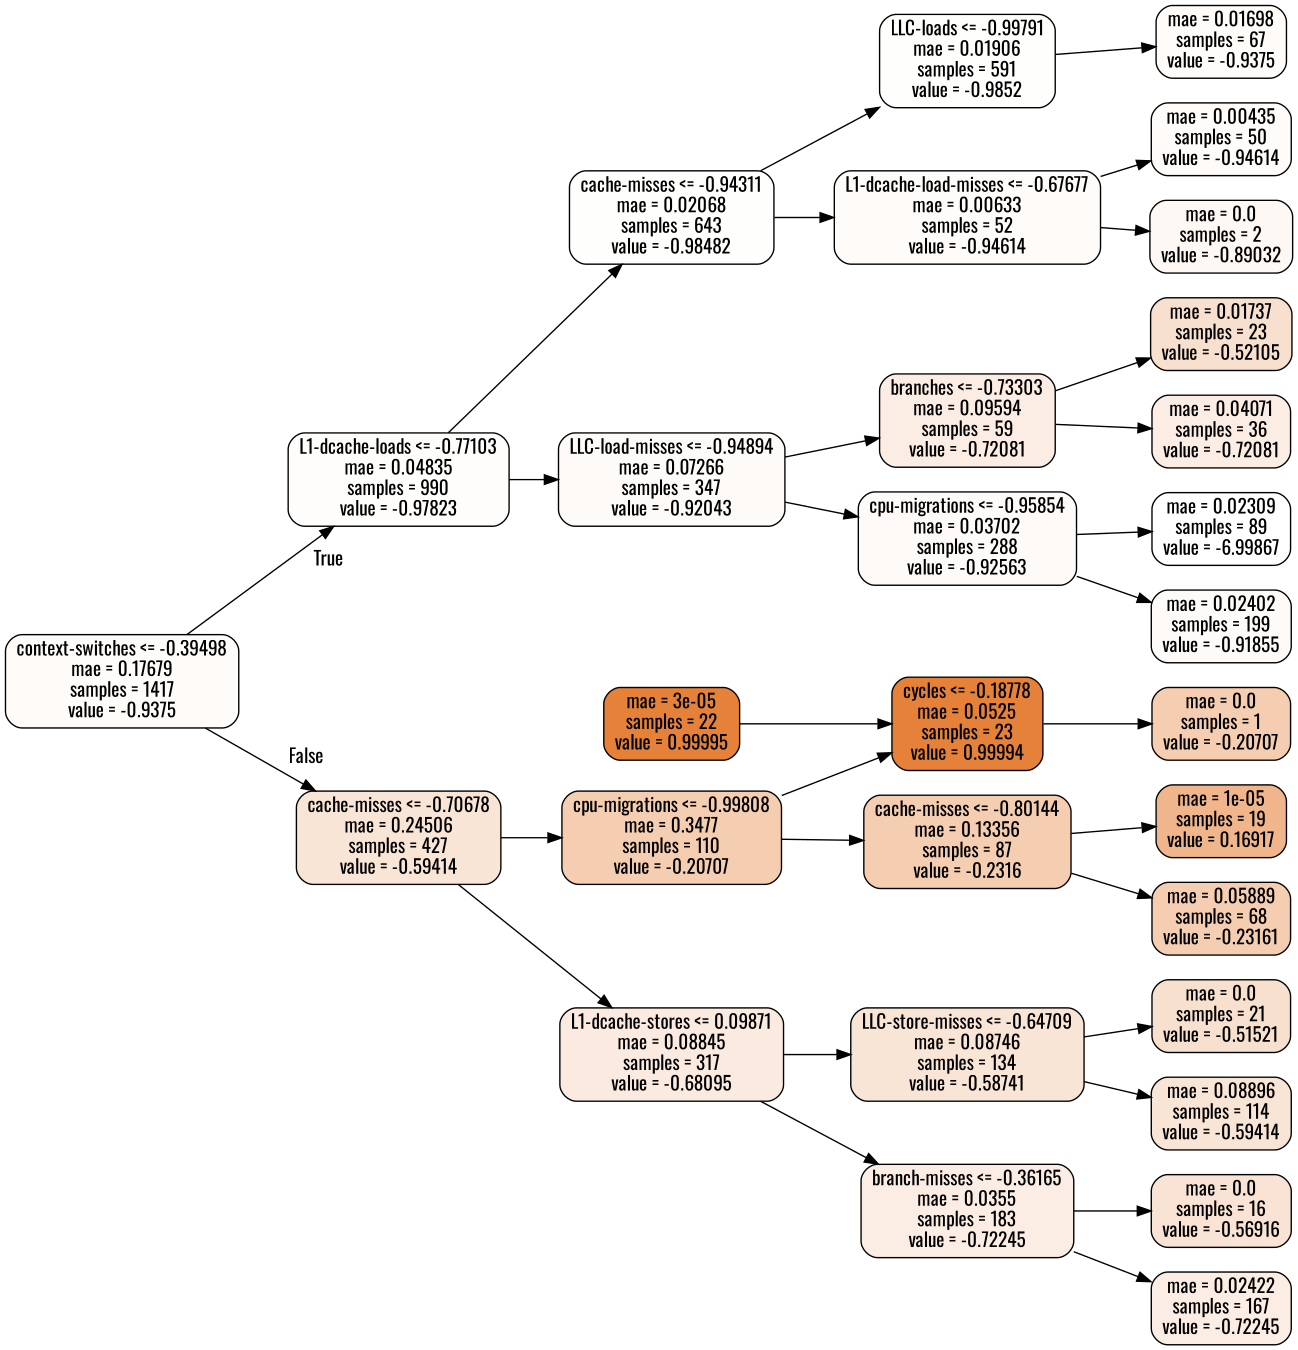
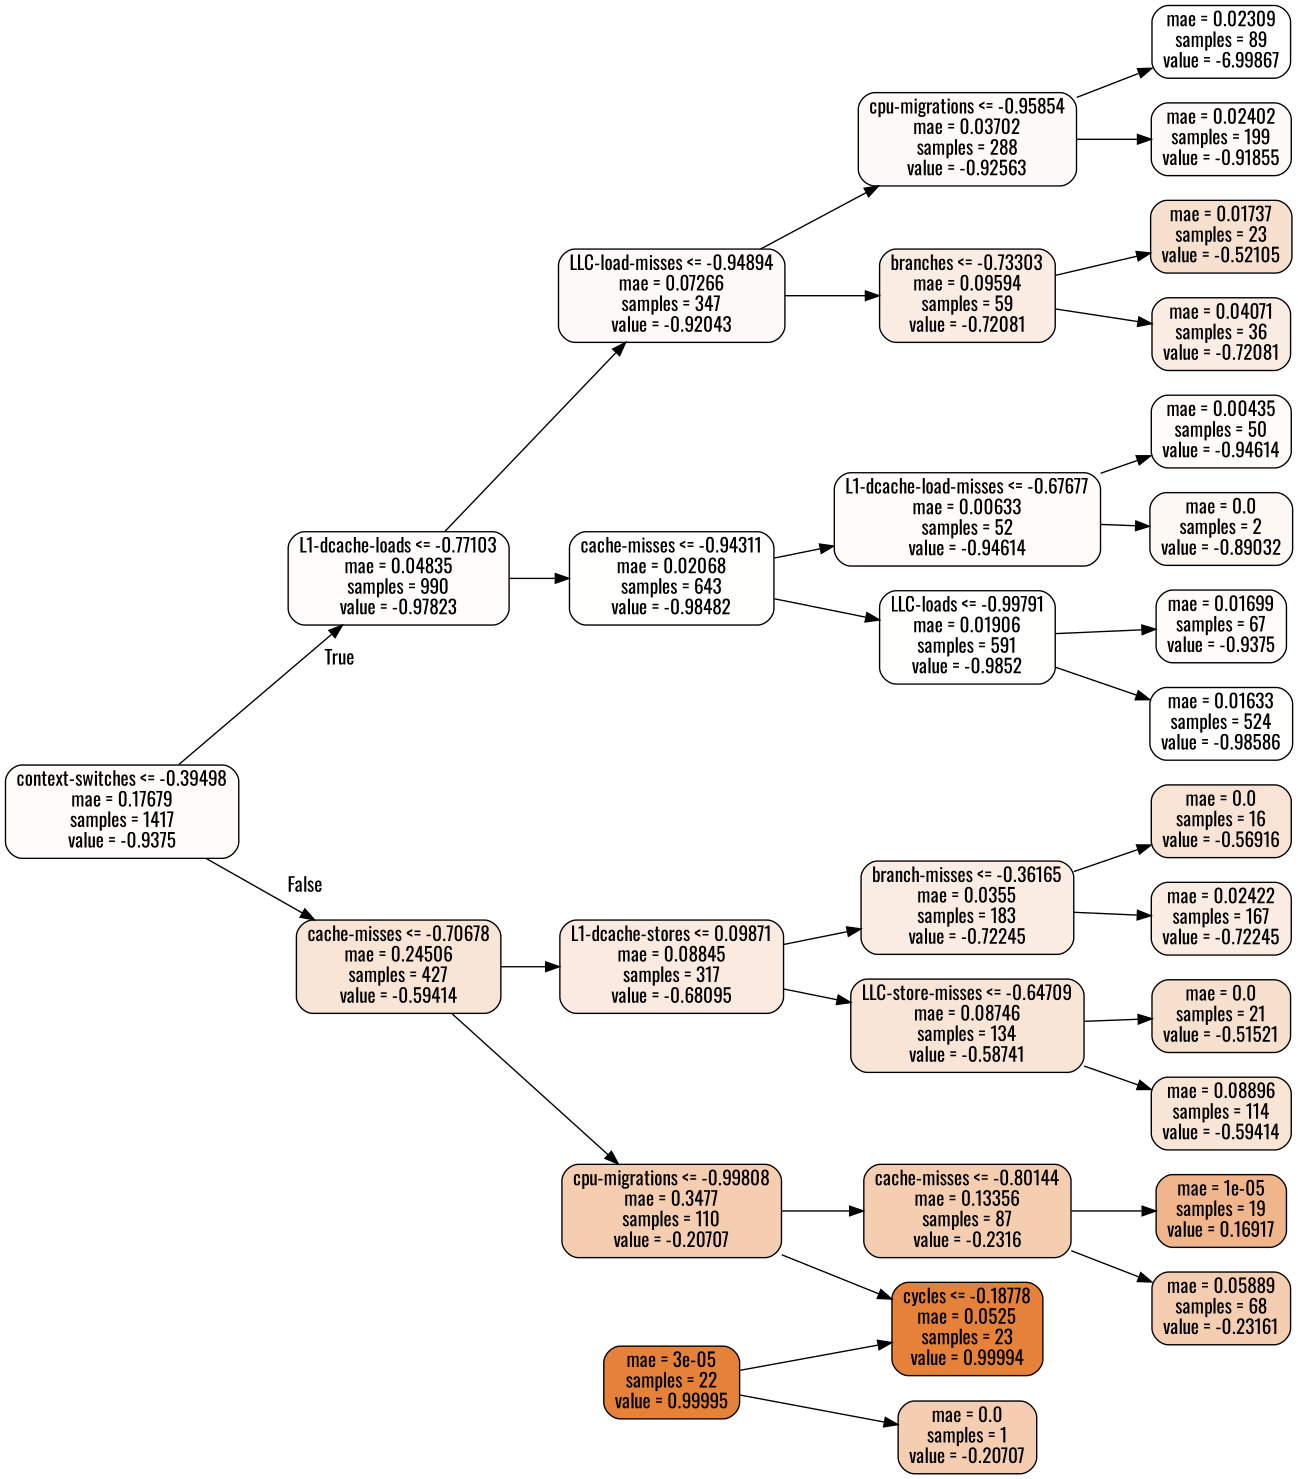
node "mae = 0.01698 samples = 67 value = -0.9375": label "mae = 0.01698 samples = 67 value = -0.9375" -> "mae = 0.01699 samples = 67 value = -0.9375"
edge "cycles <= -0.18778 mae = 0.0525 samples = 23 value = 0.99994" -> "mae = 0.0 samples = 1 value = -0.20707": now "mae = 3e-05 samples = 22 value = 0.99995" -> "mae = 0.0 samples = 1 value = -0.20707"
node "mae = 0.01633 samples = 524 value = -0.98586": added
